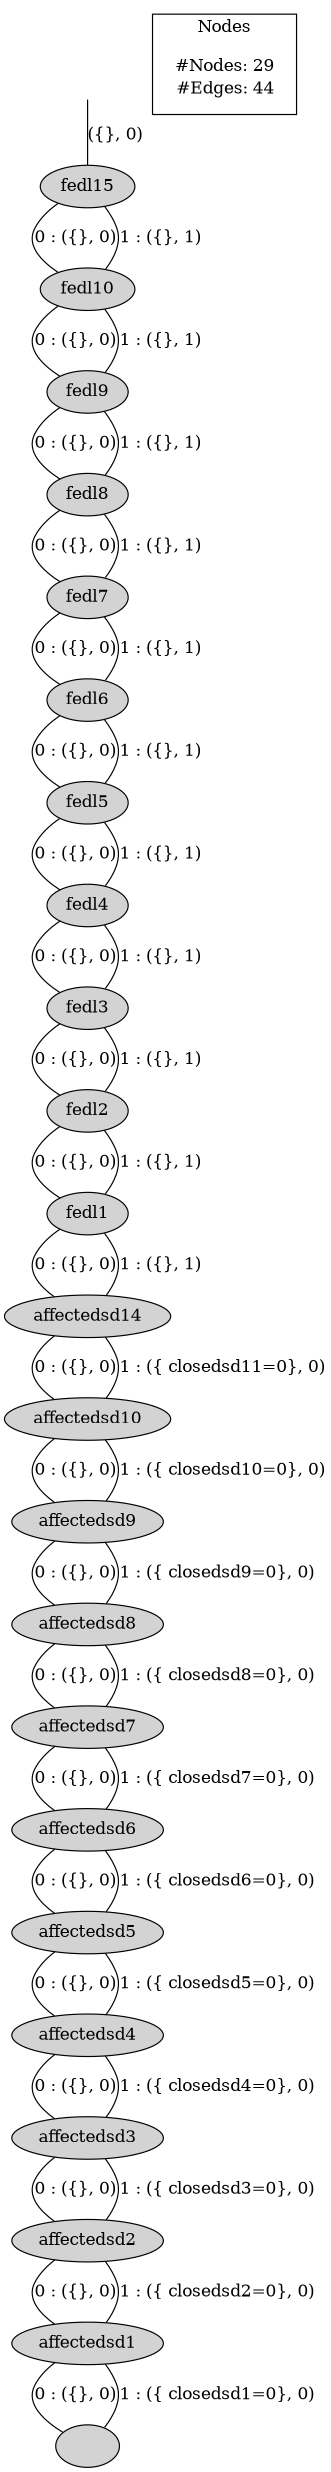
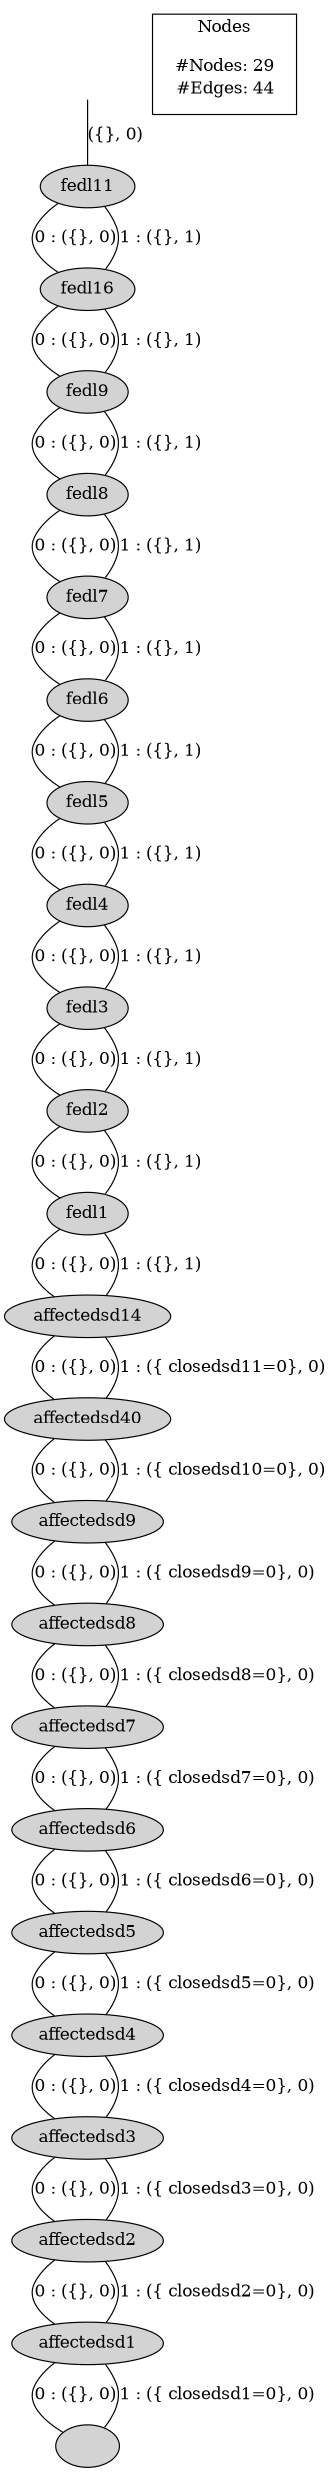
node "fedl15": label "fedl15" -> "fedl11"
node "fedl10": label "fedl10" -> "fedl16"
node "affectedsd10": label "affectedsd10" -> "affectedsd40"
